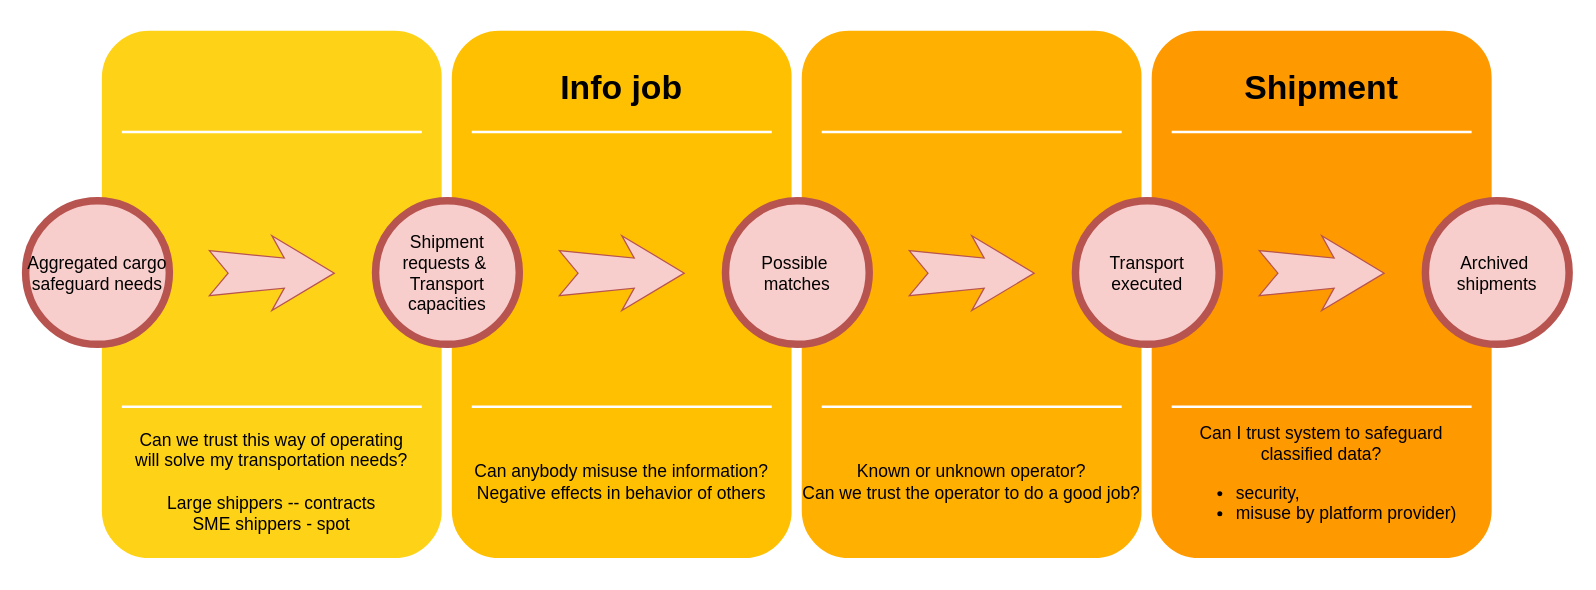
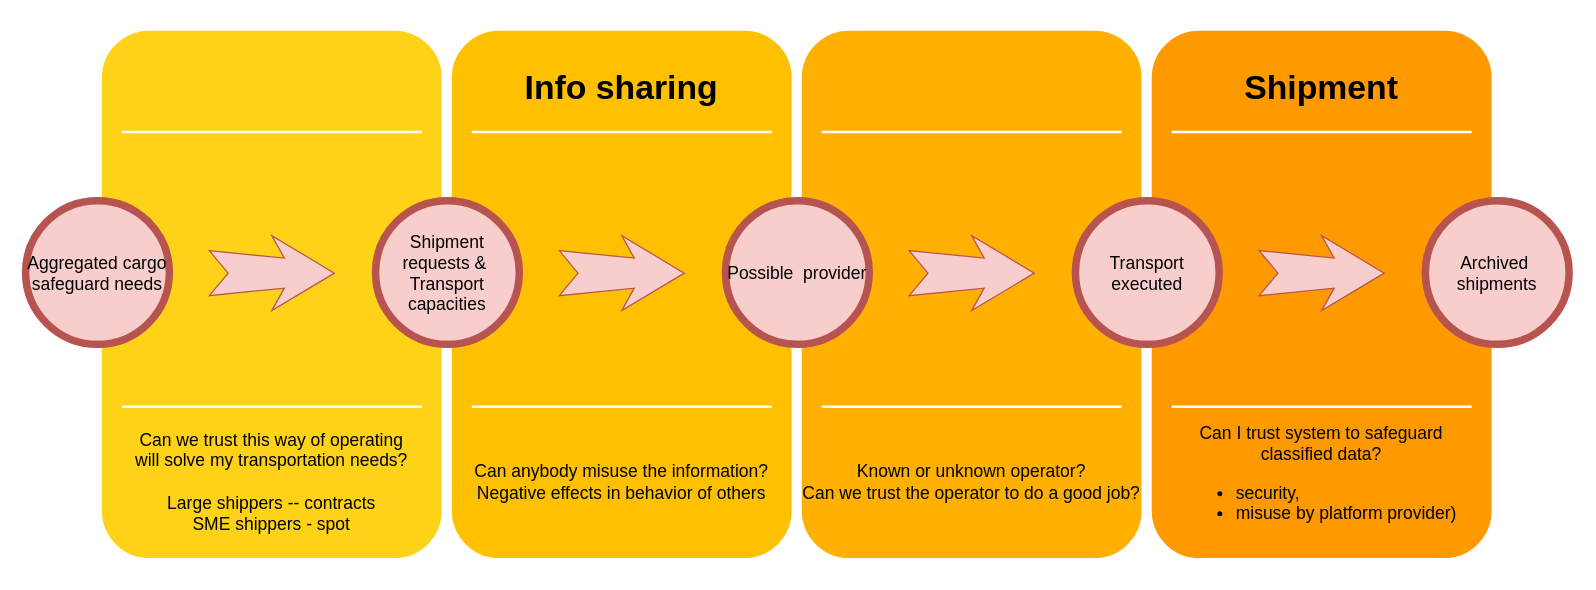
node "Info job": label "Info job" -> "Info sharing"
node "Possible matches": label "Possible matches" -> "Possible provider"
